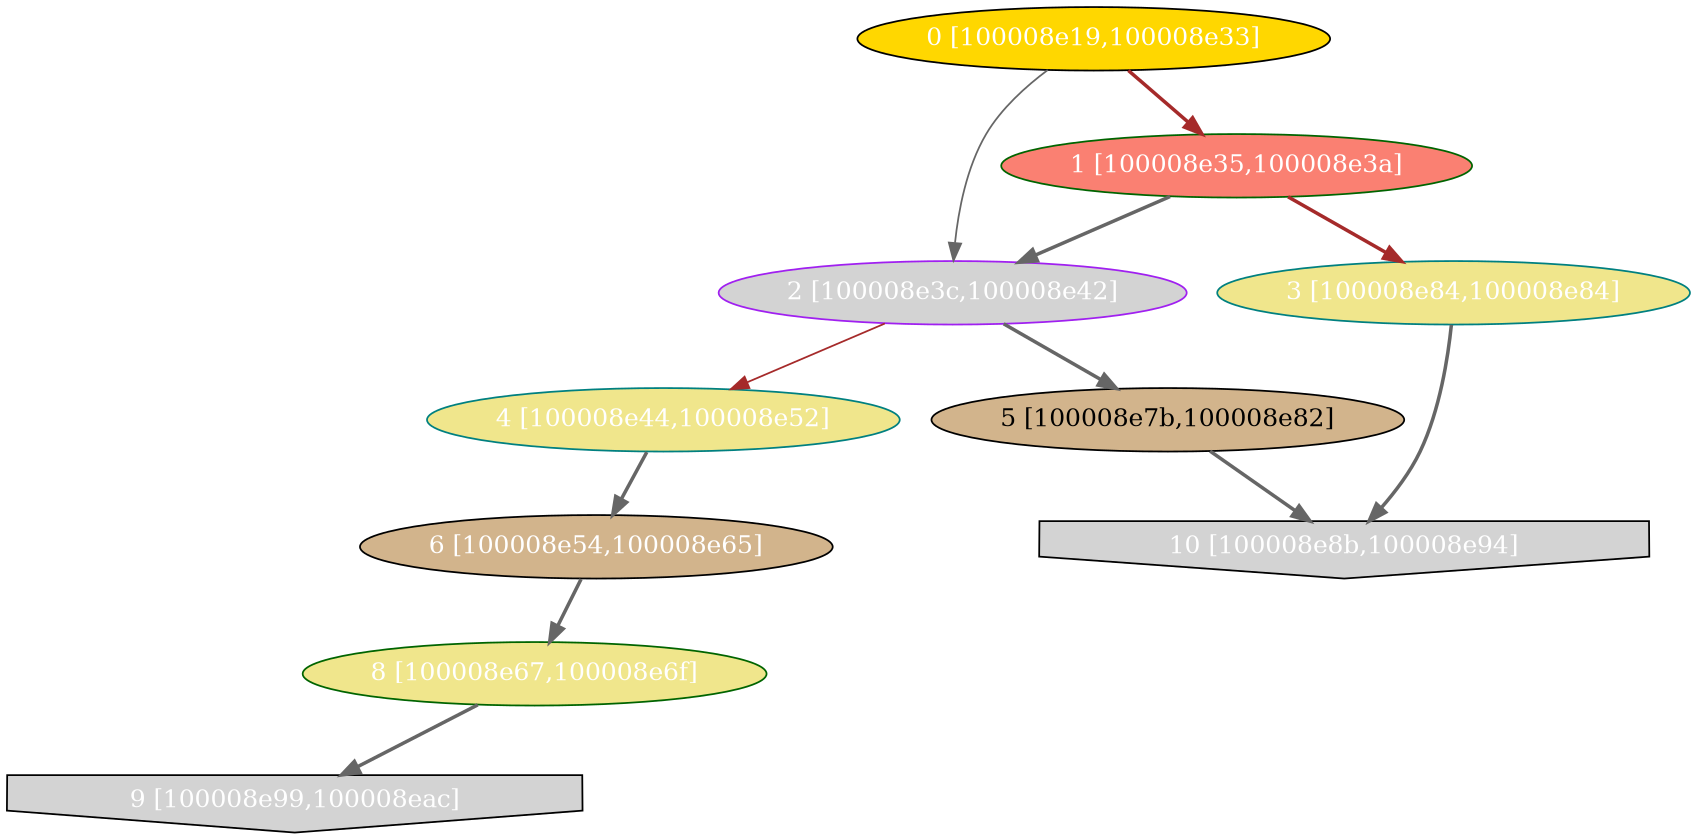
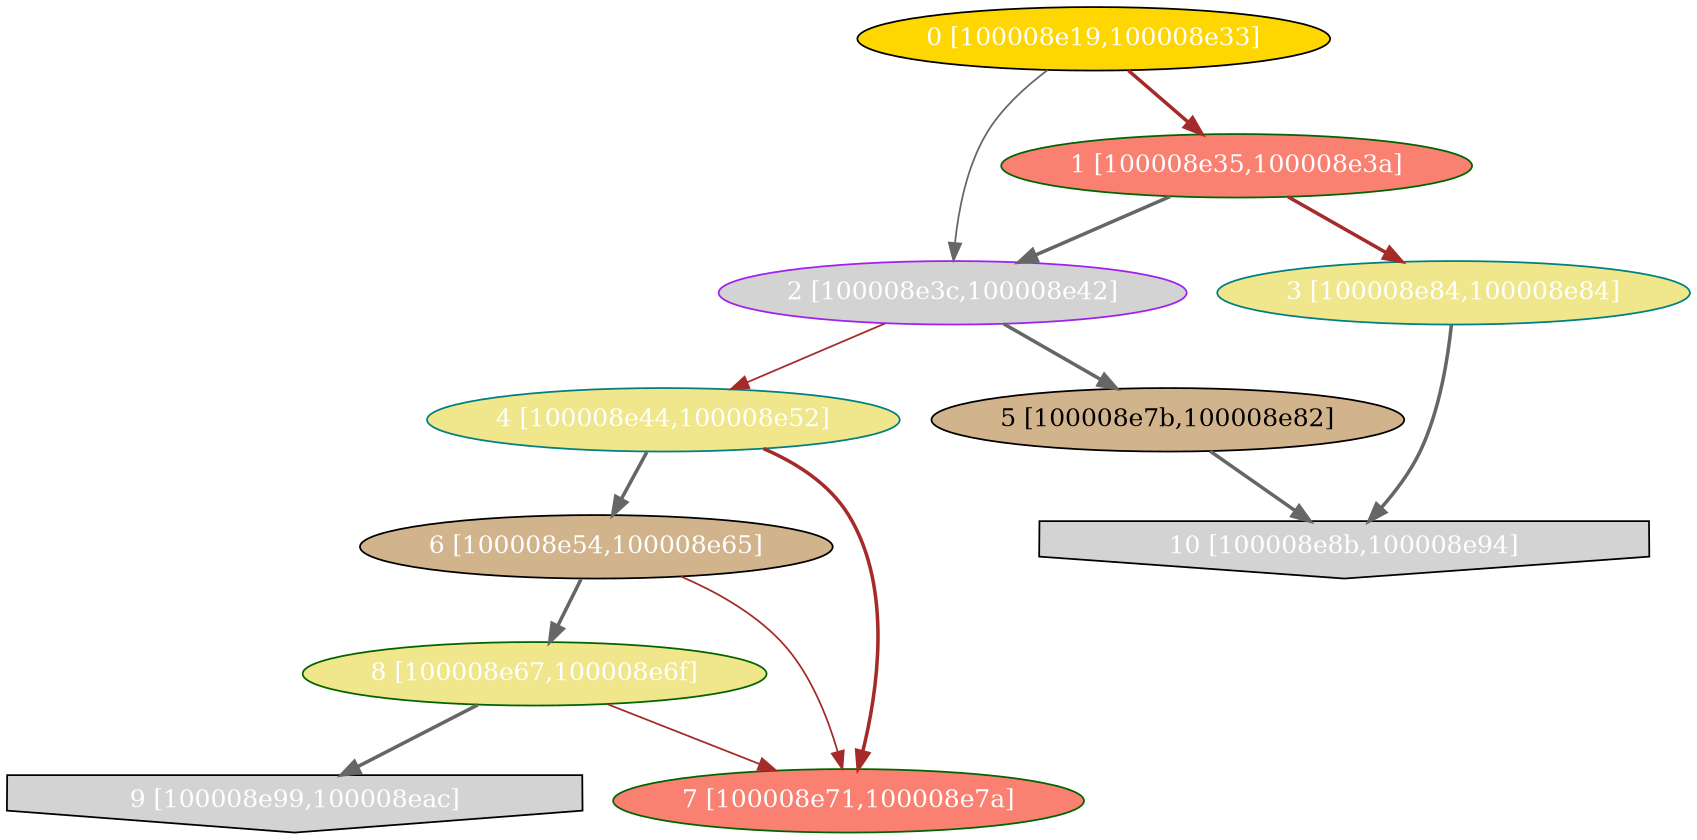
node "7 [100008e71,100008e7a]": added
